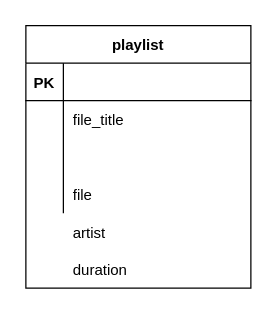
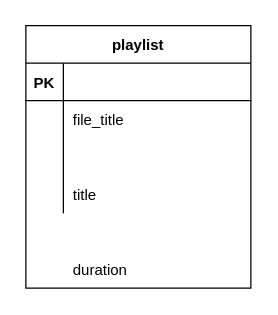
node "file": label "file" -> "title"
node "artist": removed
